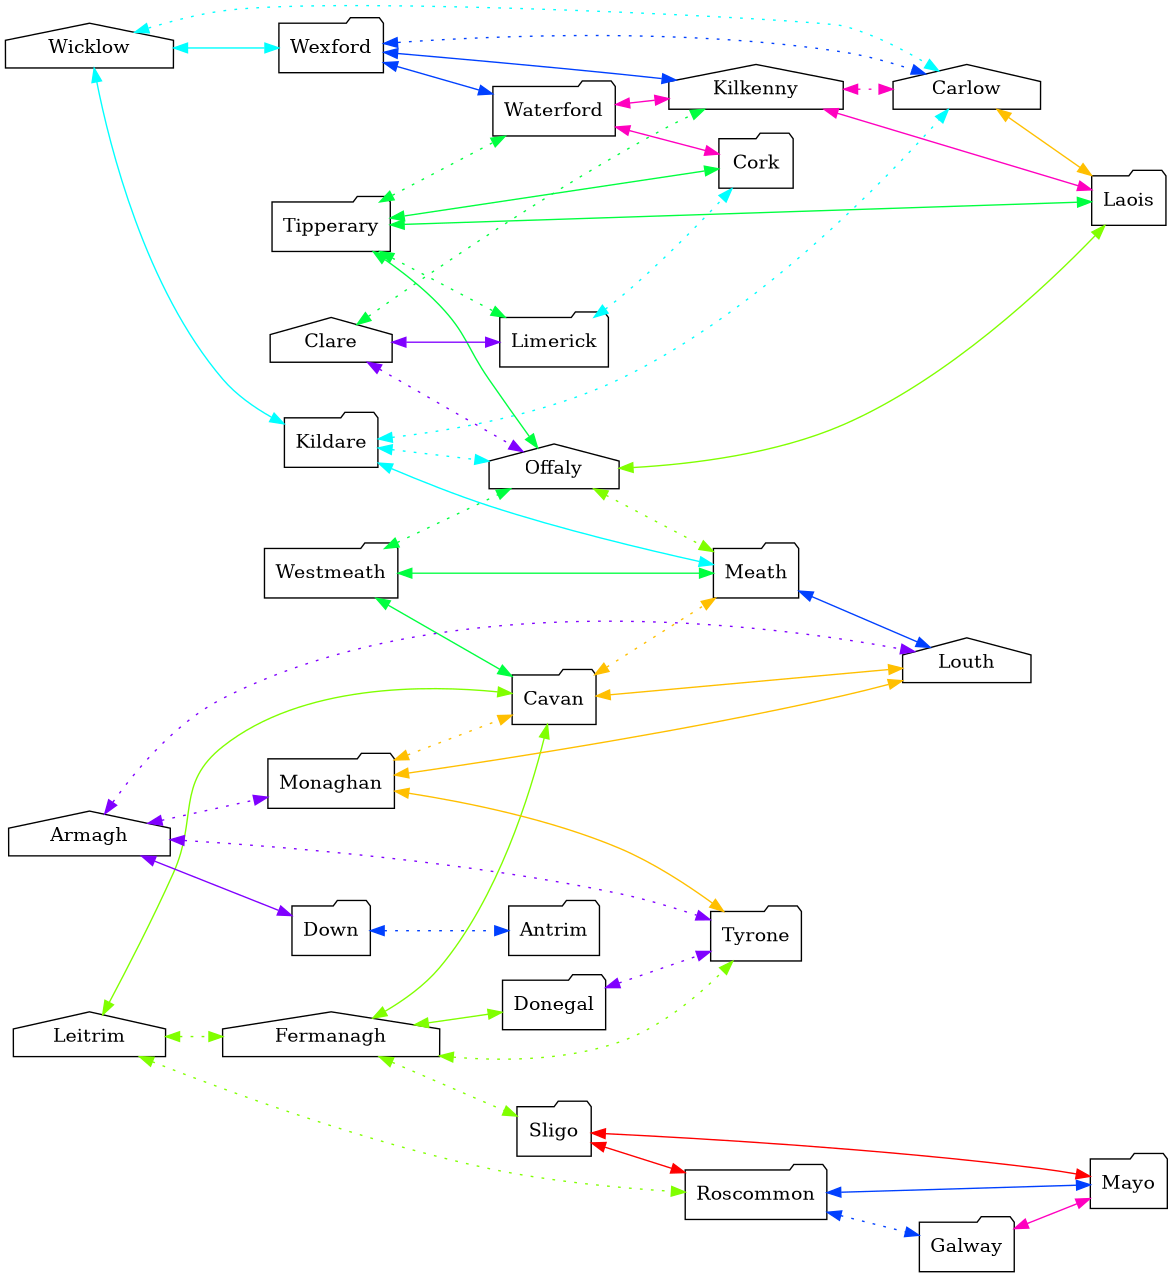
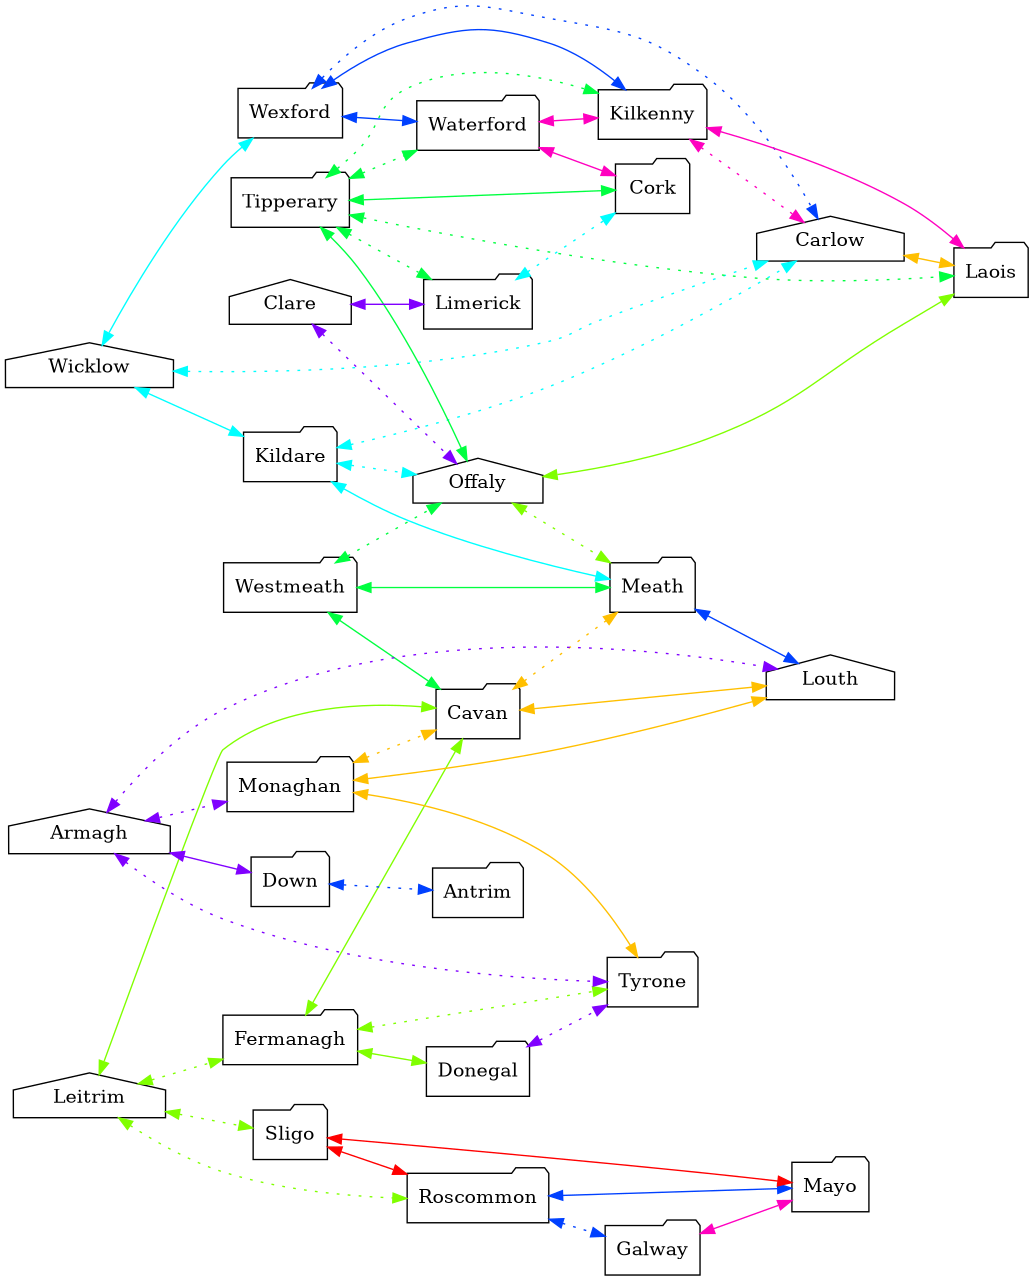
node "Kilkenny": shape house -> folder
edge "Kilkenny" -- "Clare": now "Kilkenny" -- "Tipperary"
edge "Laois" -- "Tipperary": style solid -> dotted
node "Fermanagh": shape house -> folder
edge "Fermanagh" -- "Sligo": now "Leitrim" -- "Sligo"
